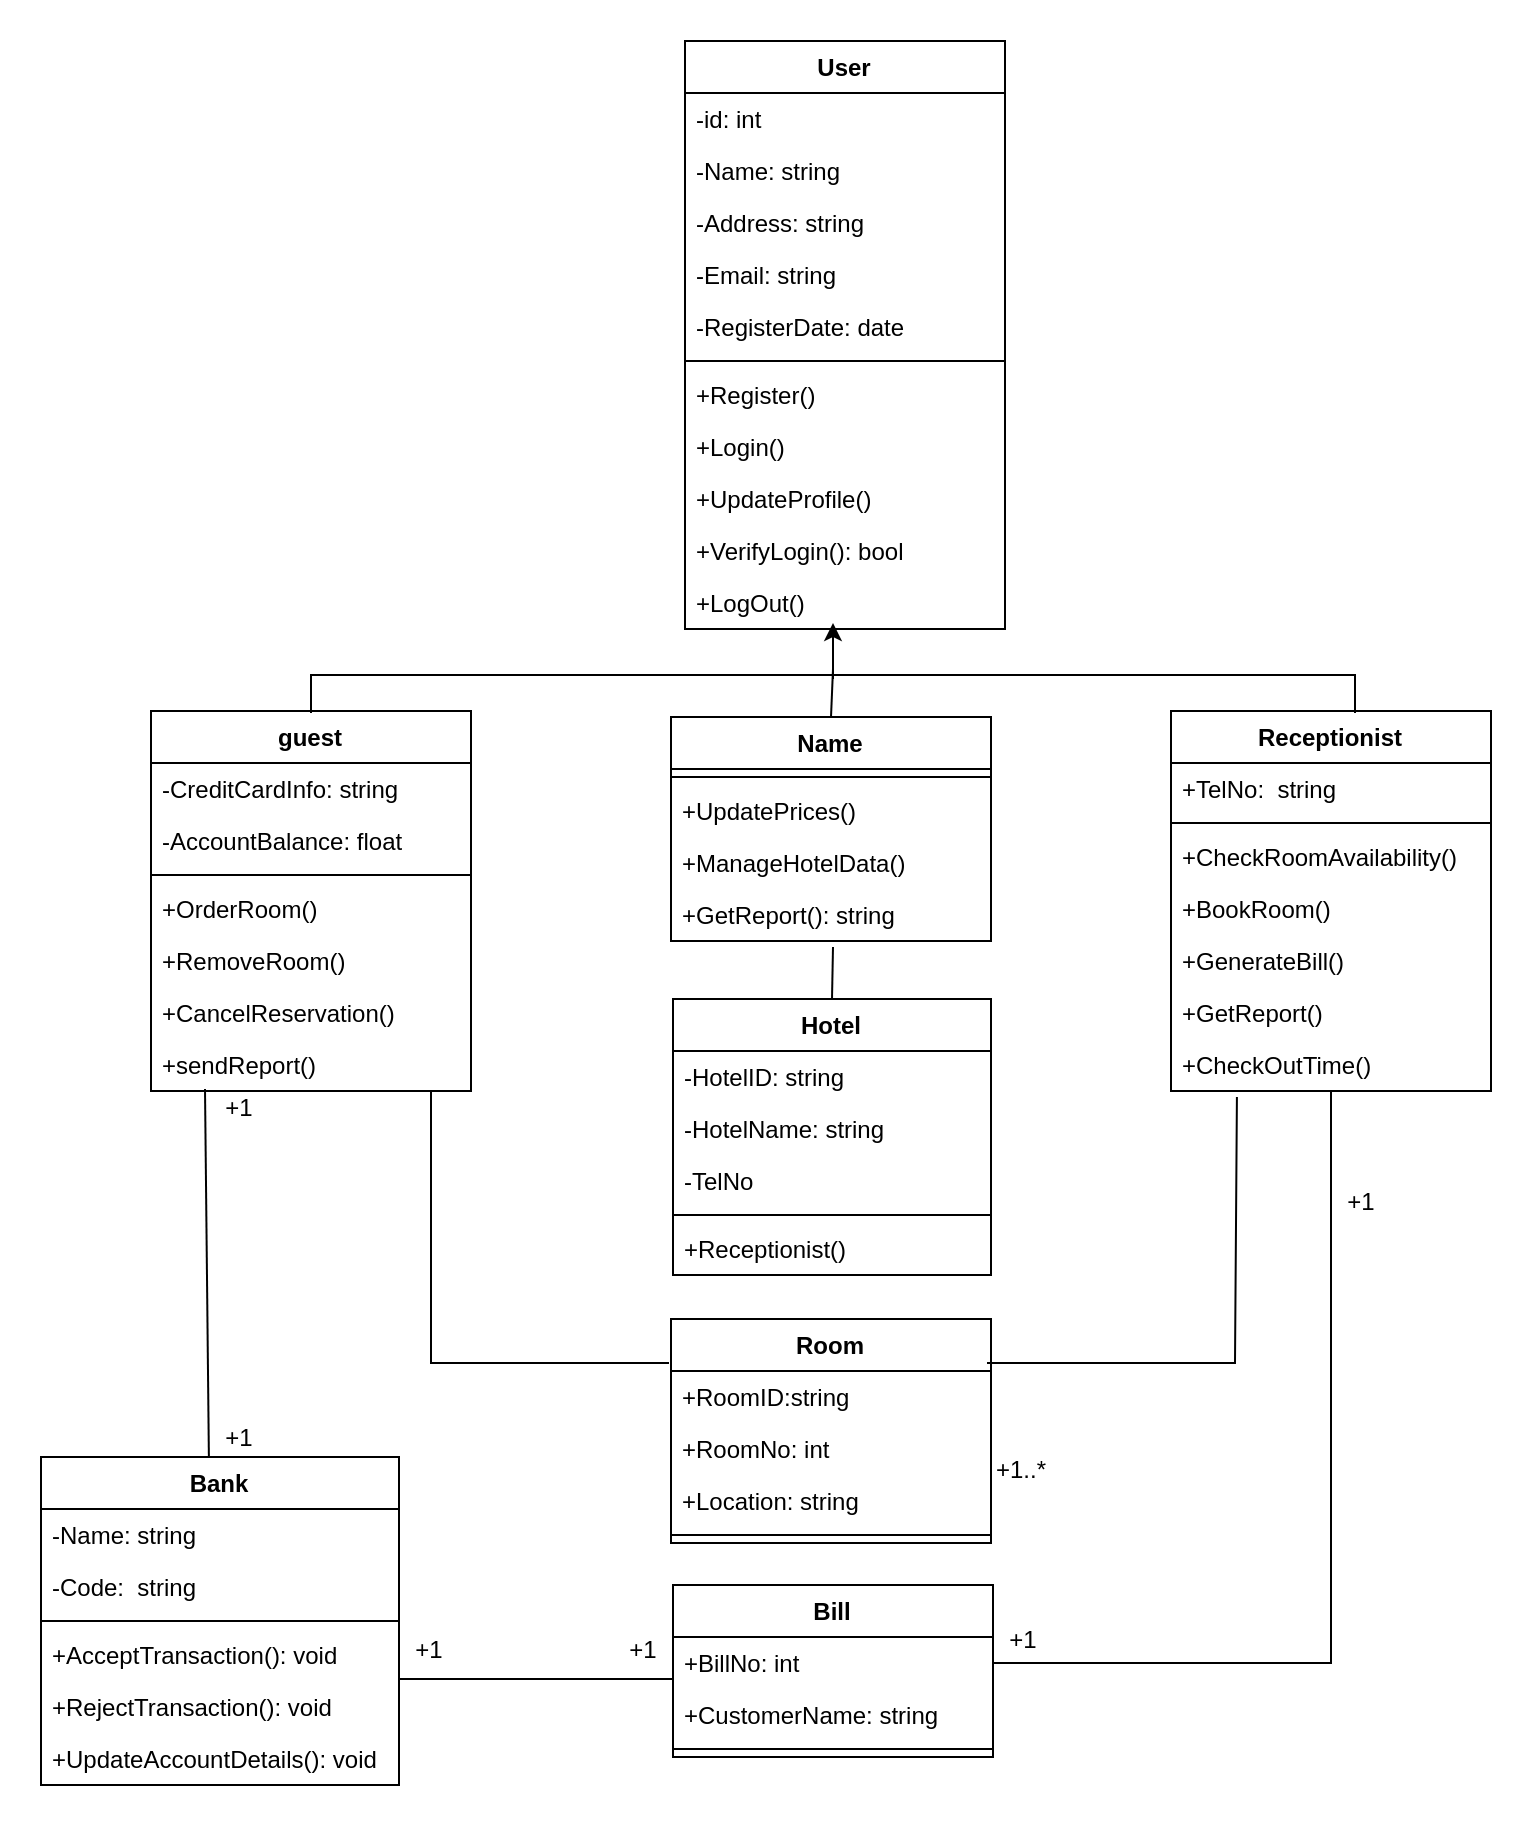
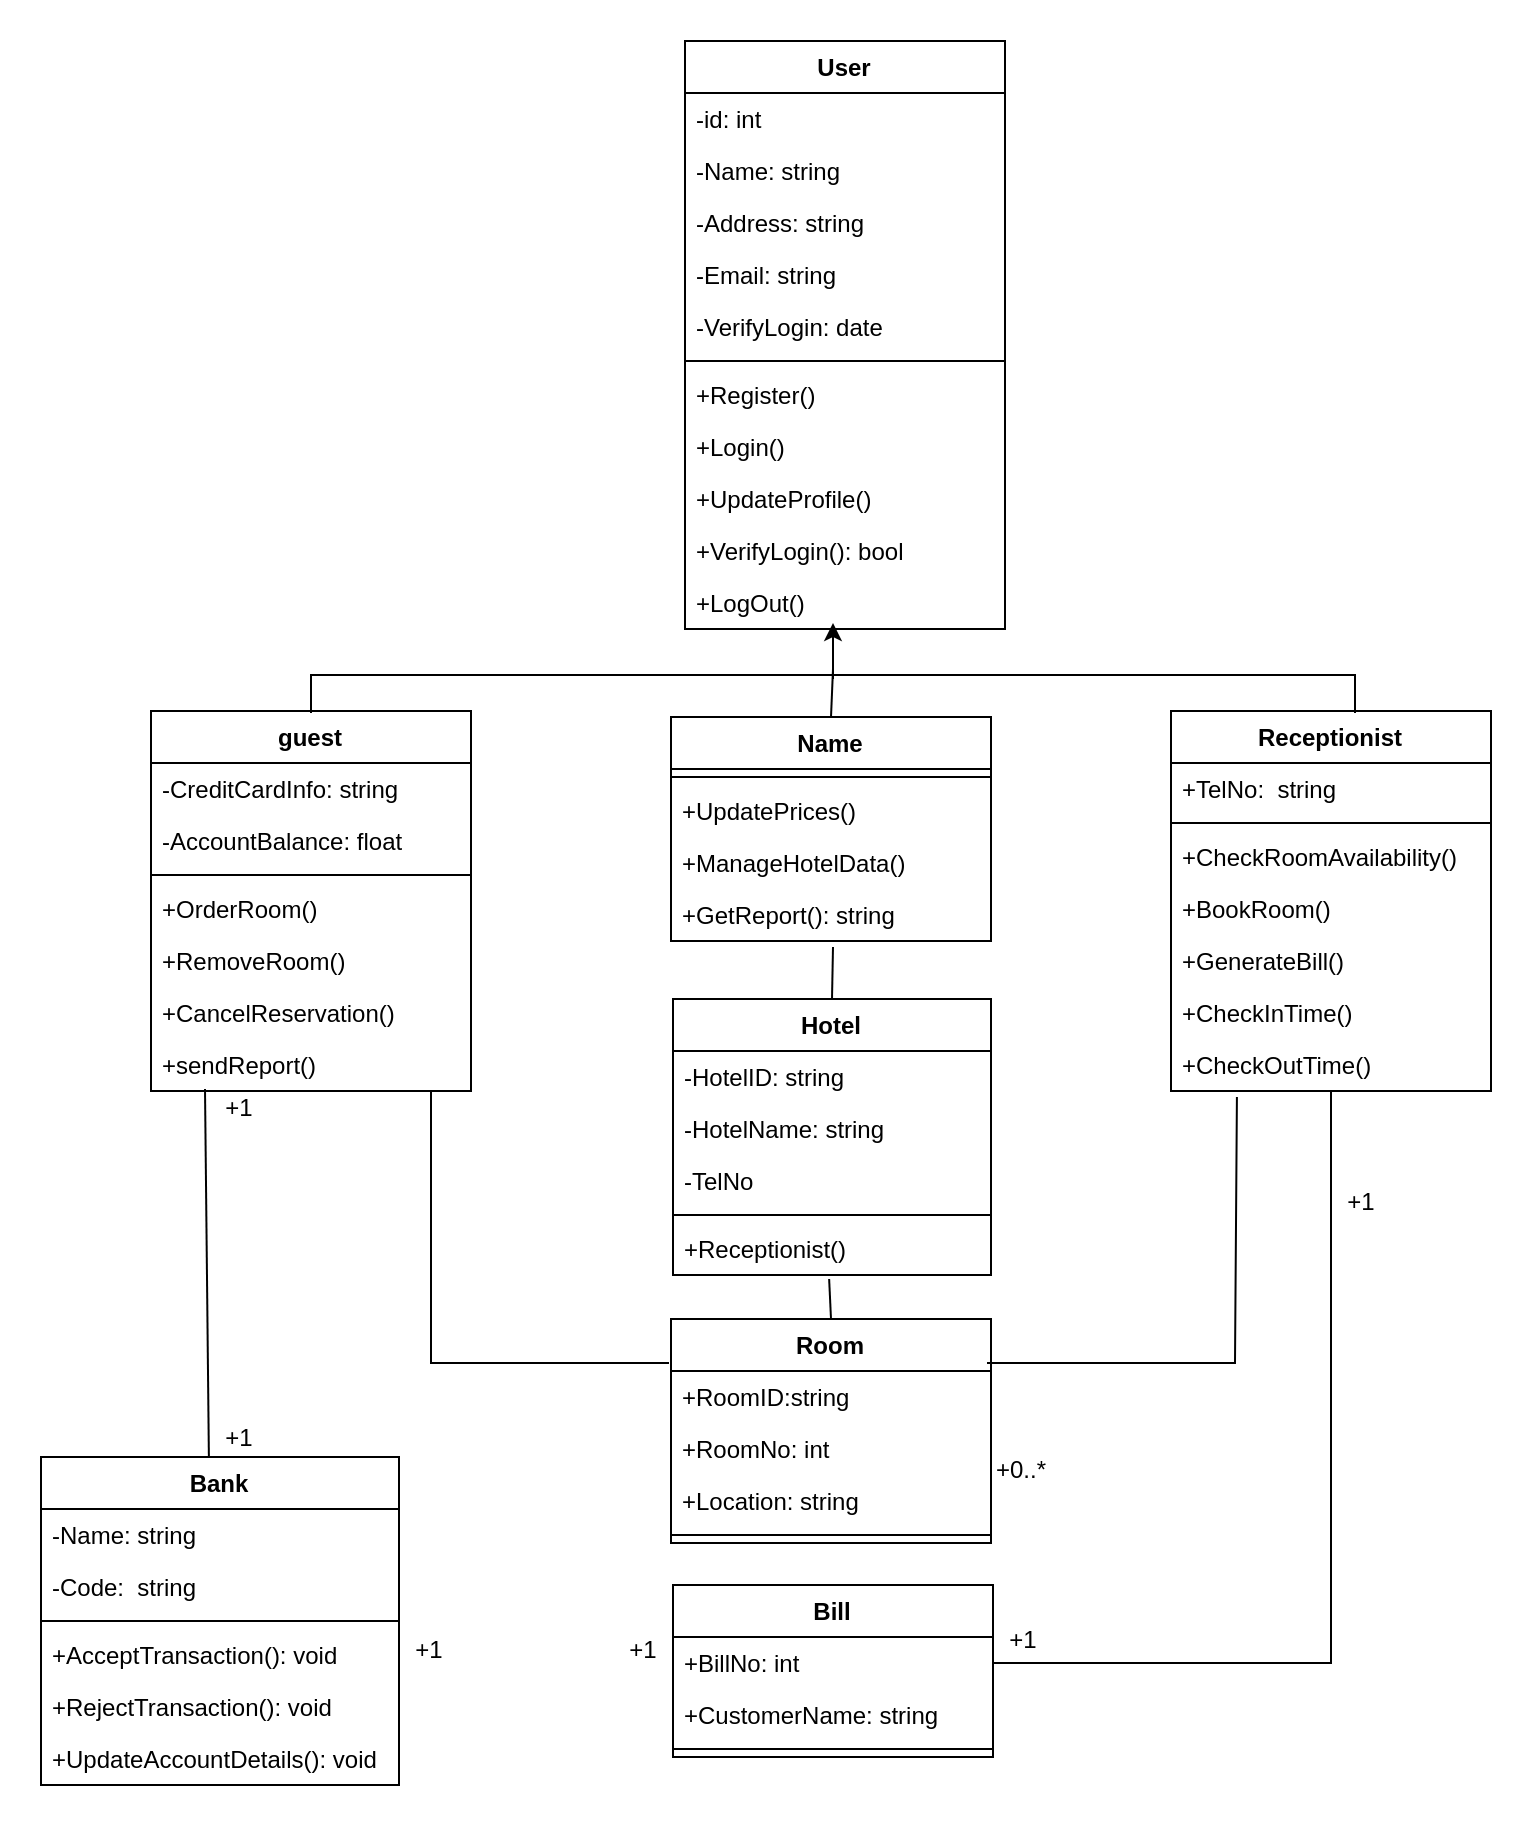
node "-RegisterDate: date": label "-RegisterDate: date" -> "-VerifyLogin: date"
node "+GetReport()": label "+GetReport()" -> "+CheckInTime()"
edge "+Receptionist()" -- "Room": added
node "+1..*": label "+1..*" -> "+0..*"
edge "+AcceptTransaction(): void" -- "+BillNo: int": removed
